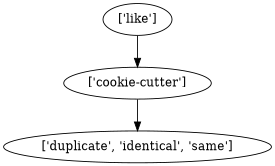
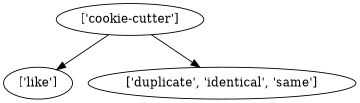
edge "['like']" -> "['cookie-cutter']": reversed
